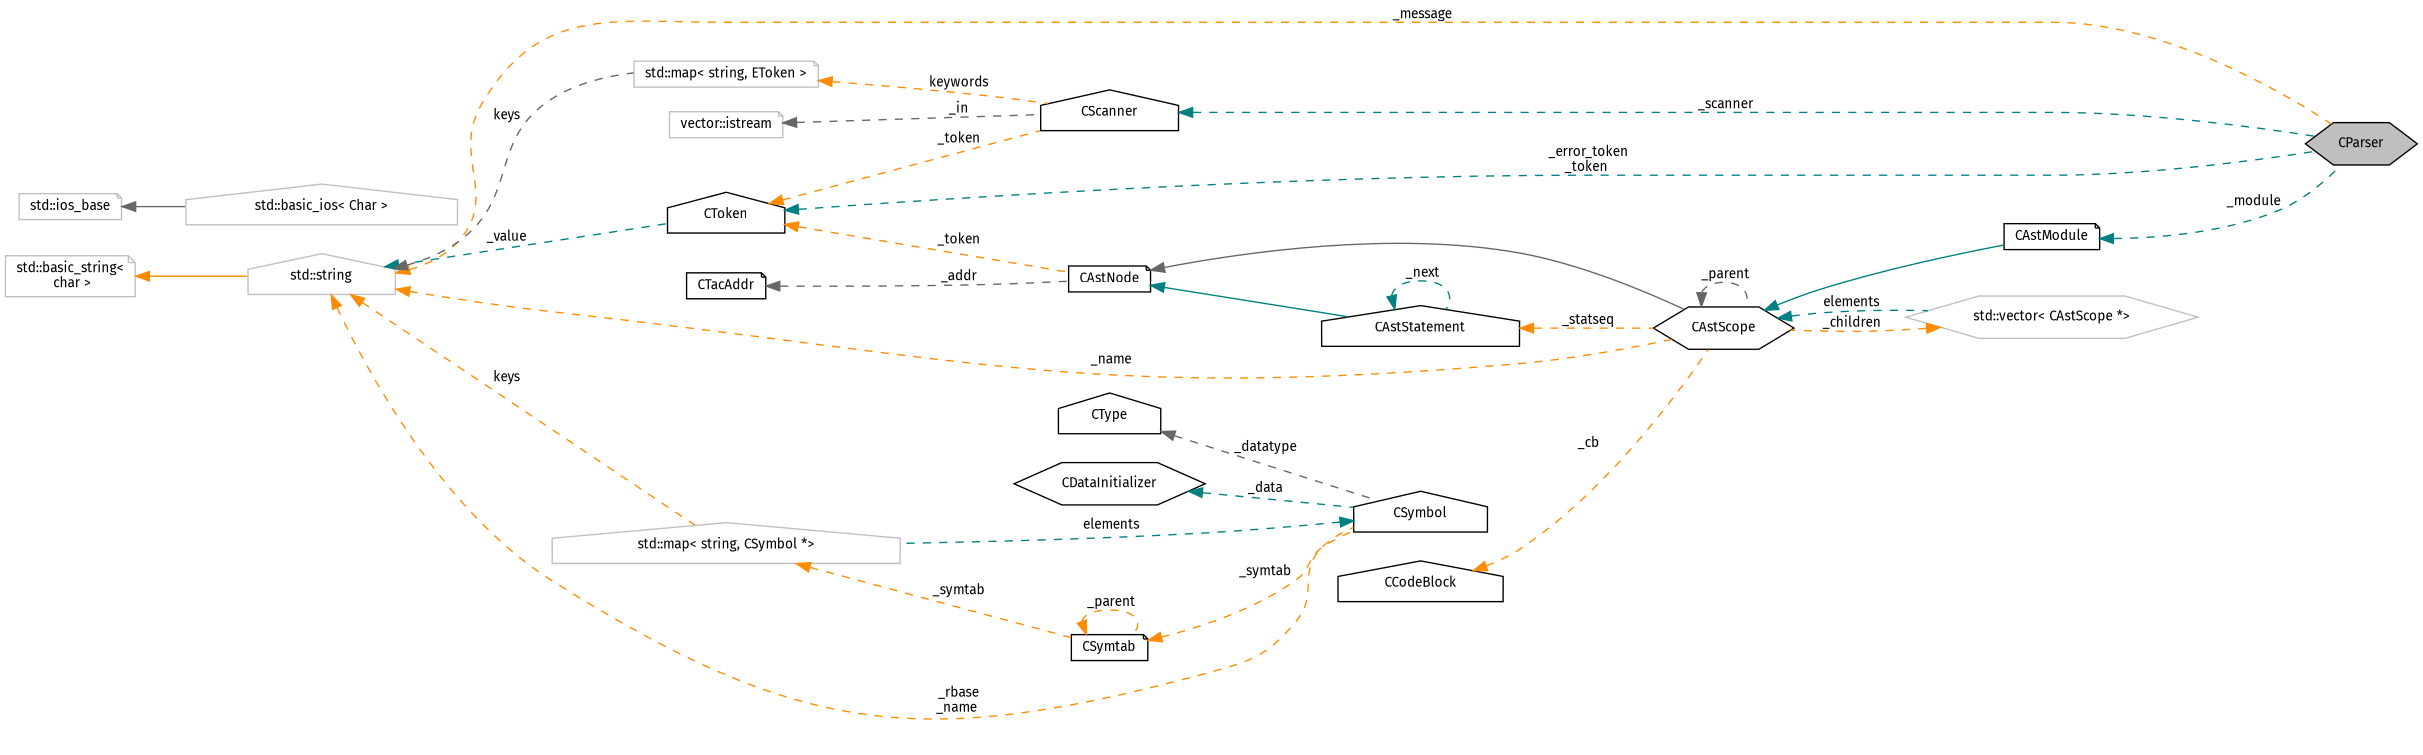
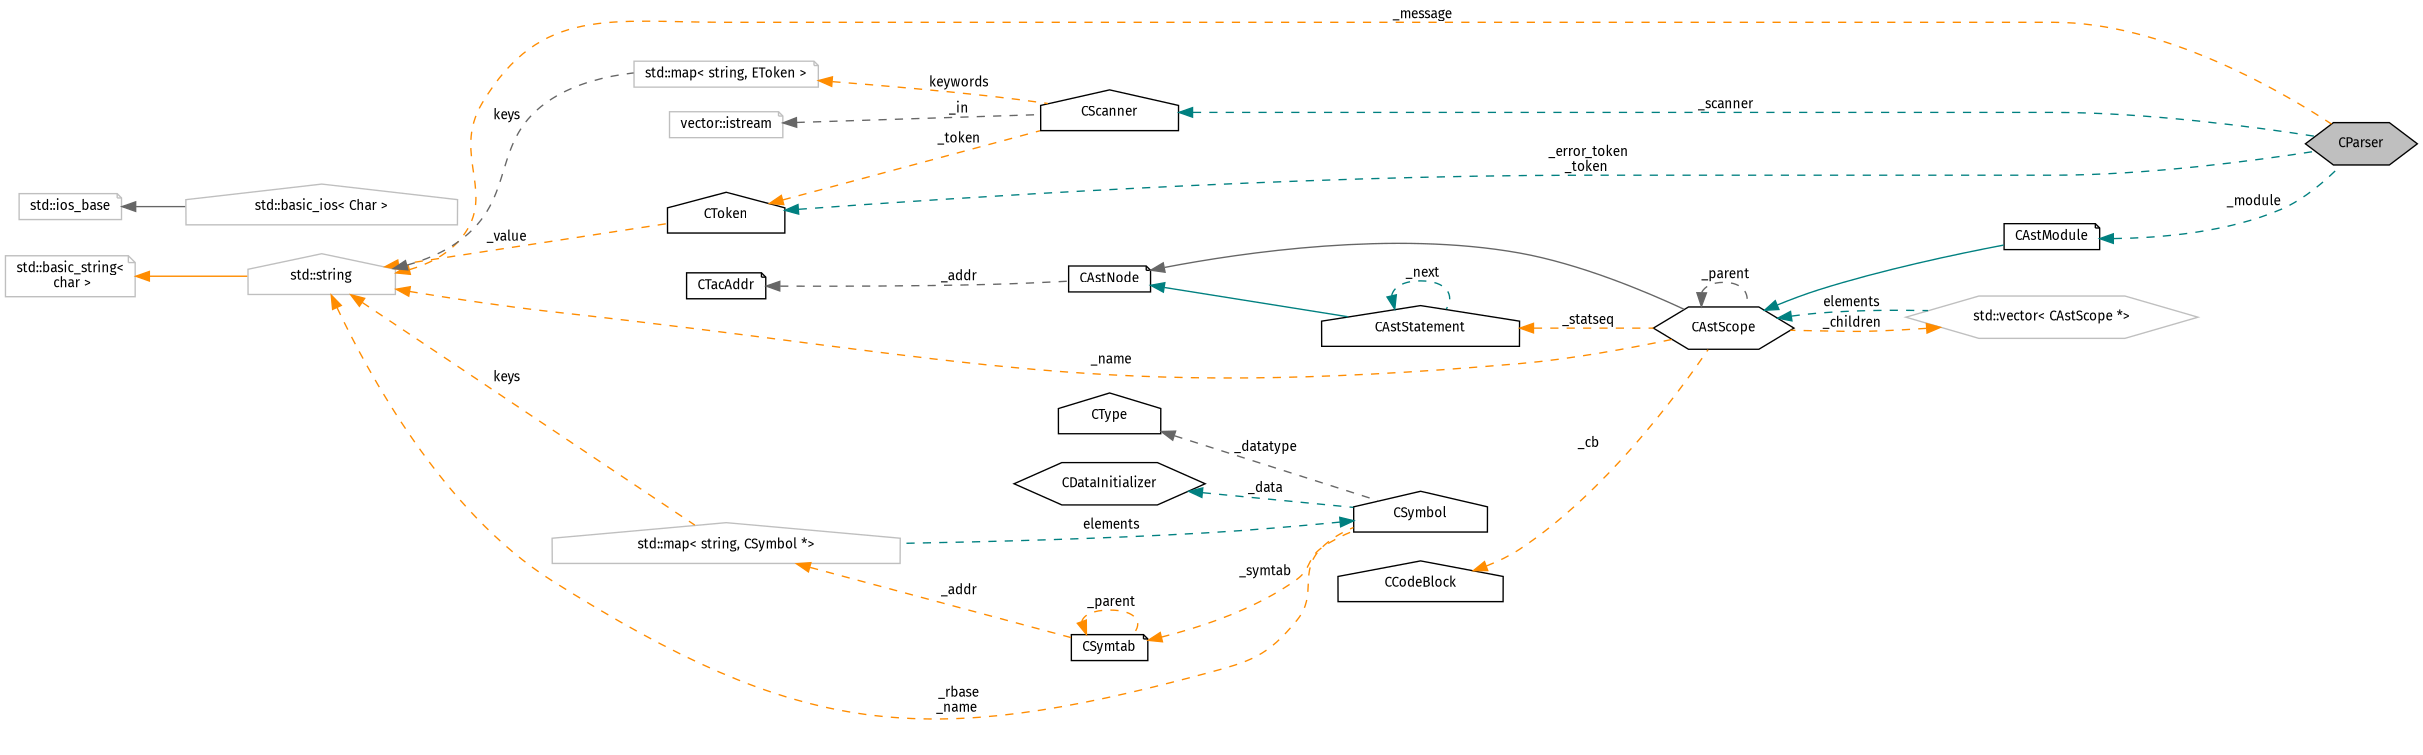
edge "CToken" -> "std::string": color teal -> darkorange
edge "CAstNode" -> "CToken": removed, label "_token"
edge "CSymtab" -> "std::map< string, CSymbol *>": label " _symtab" -> " _addr"
